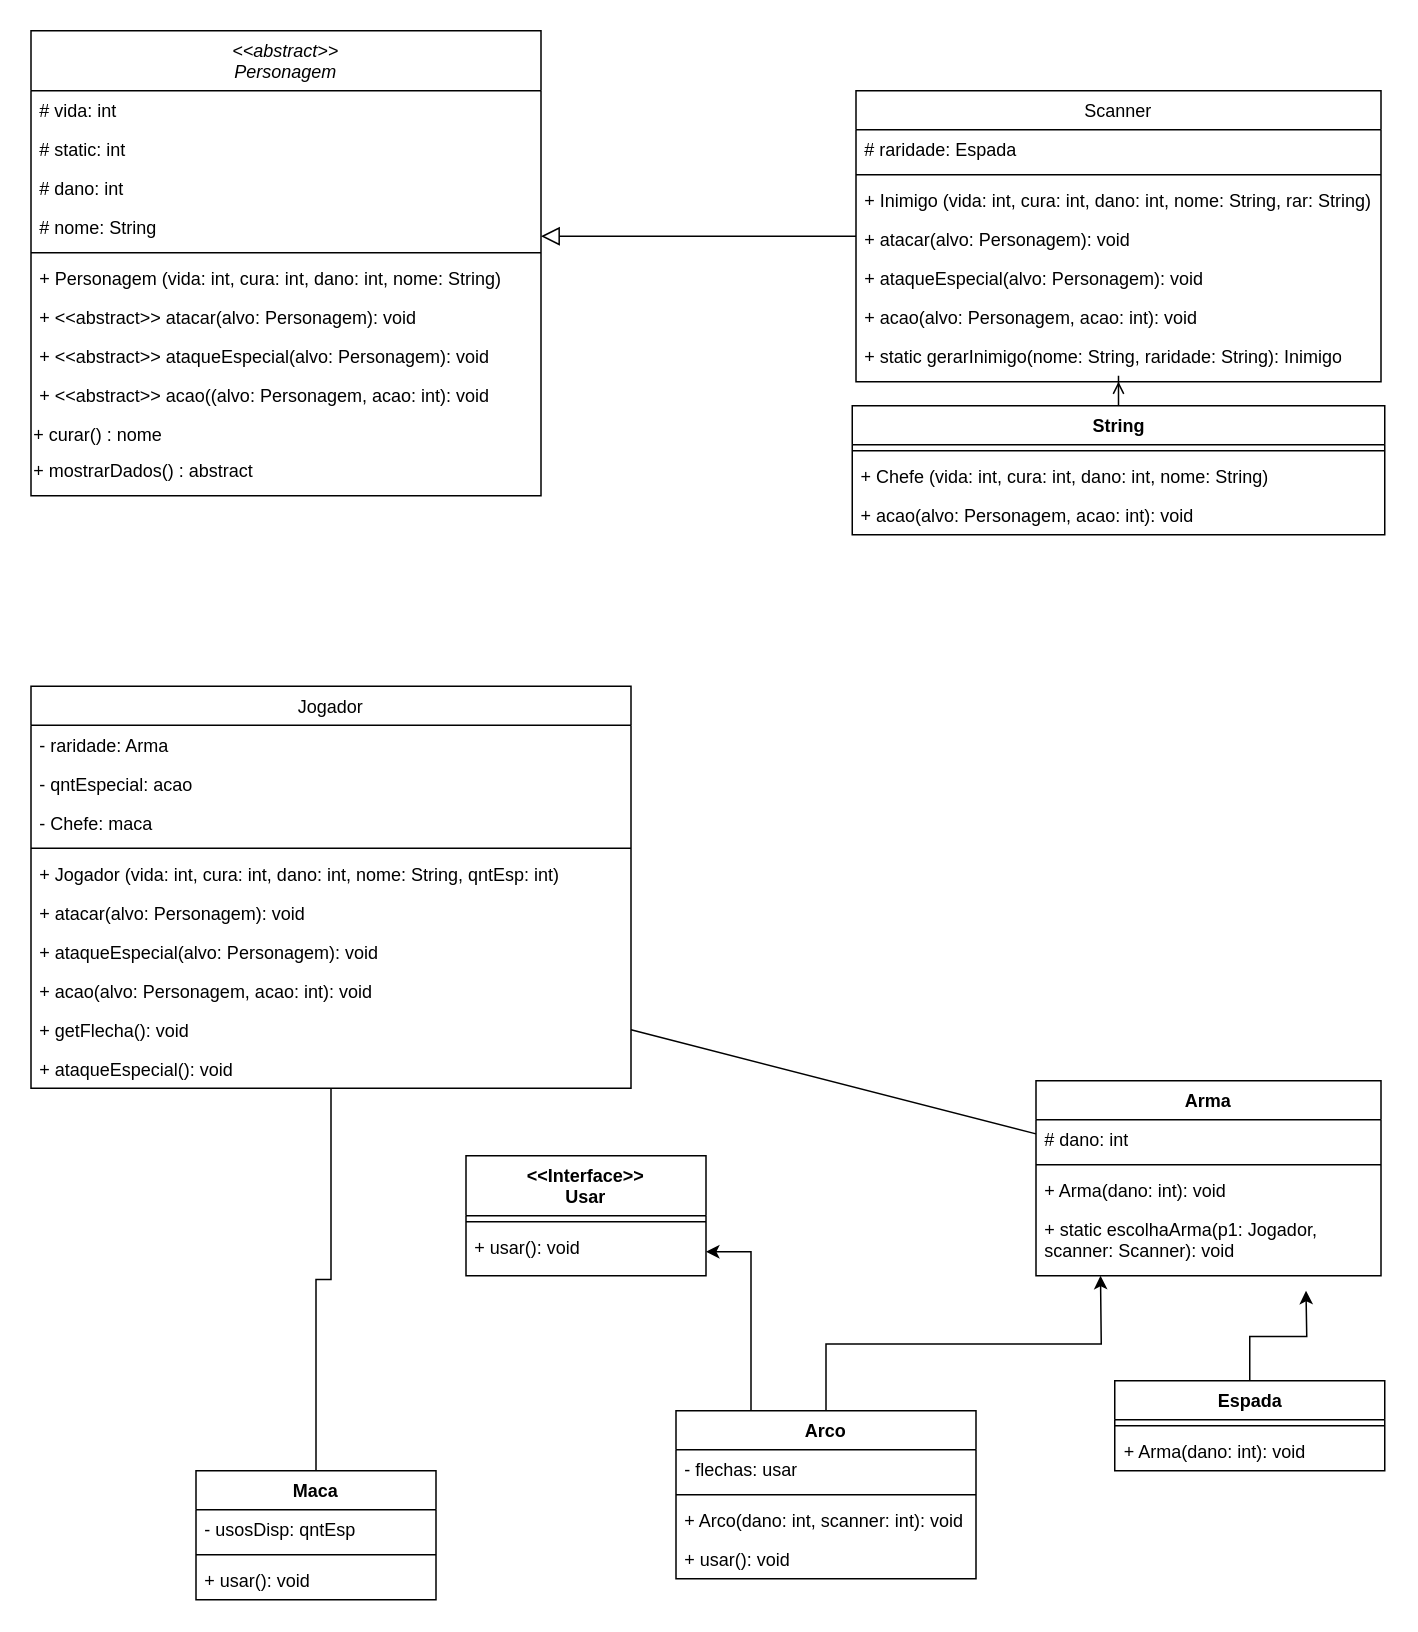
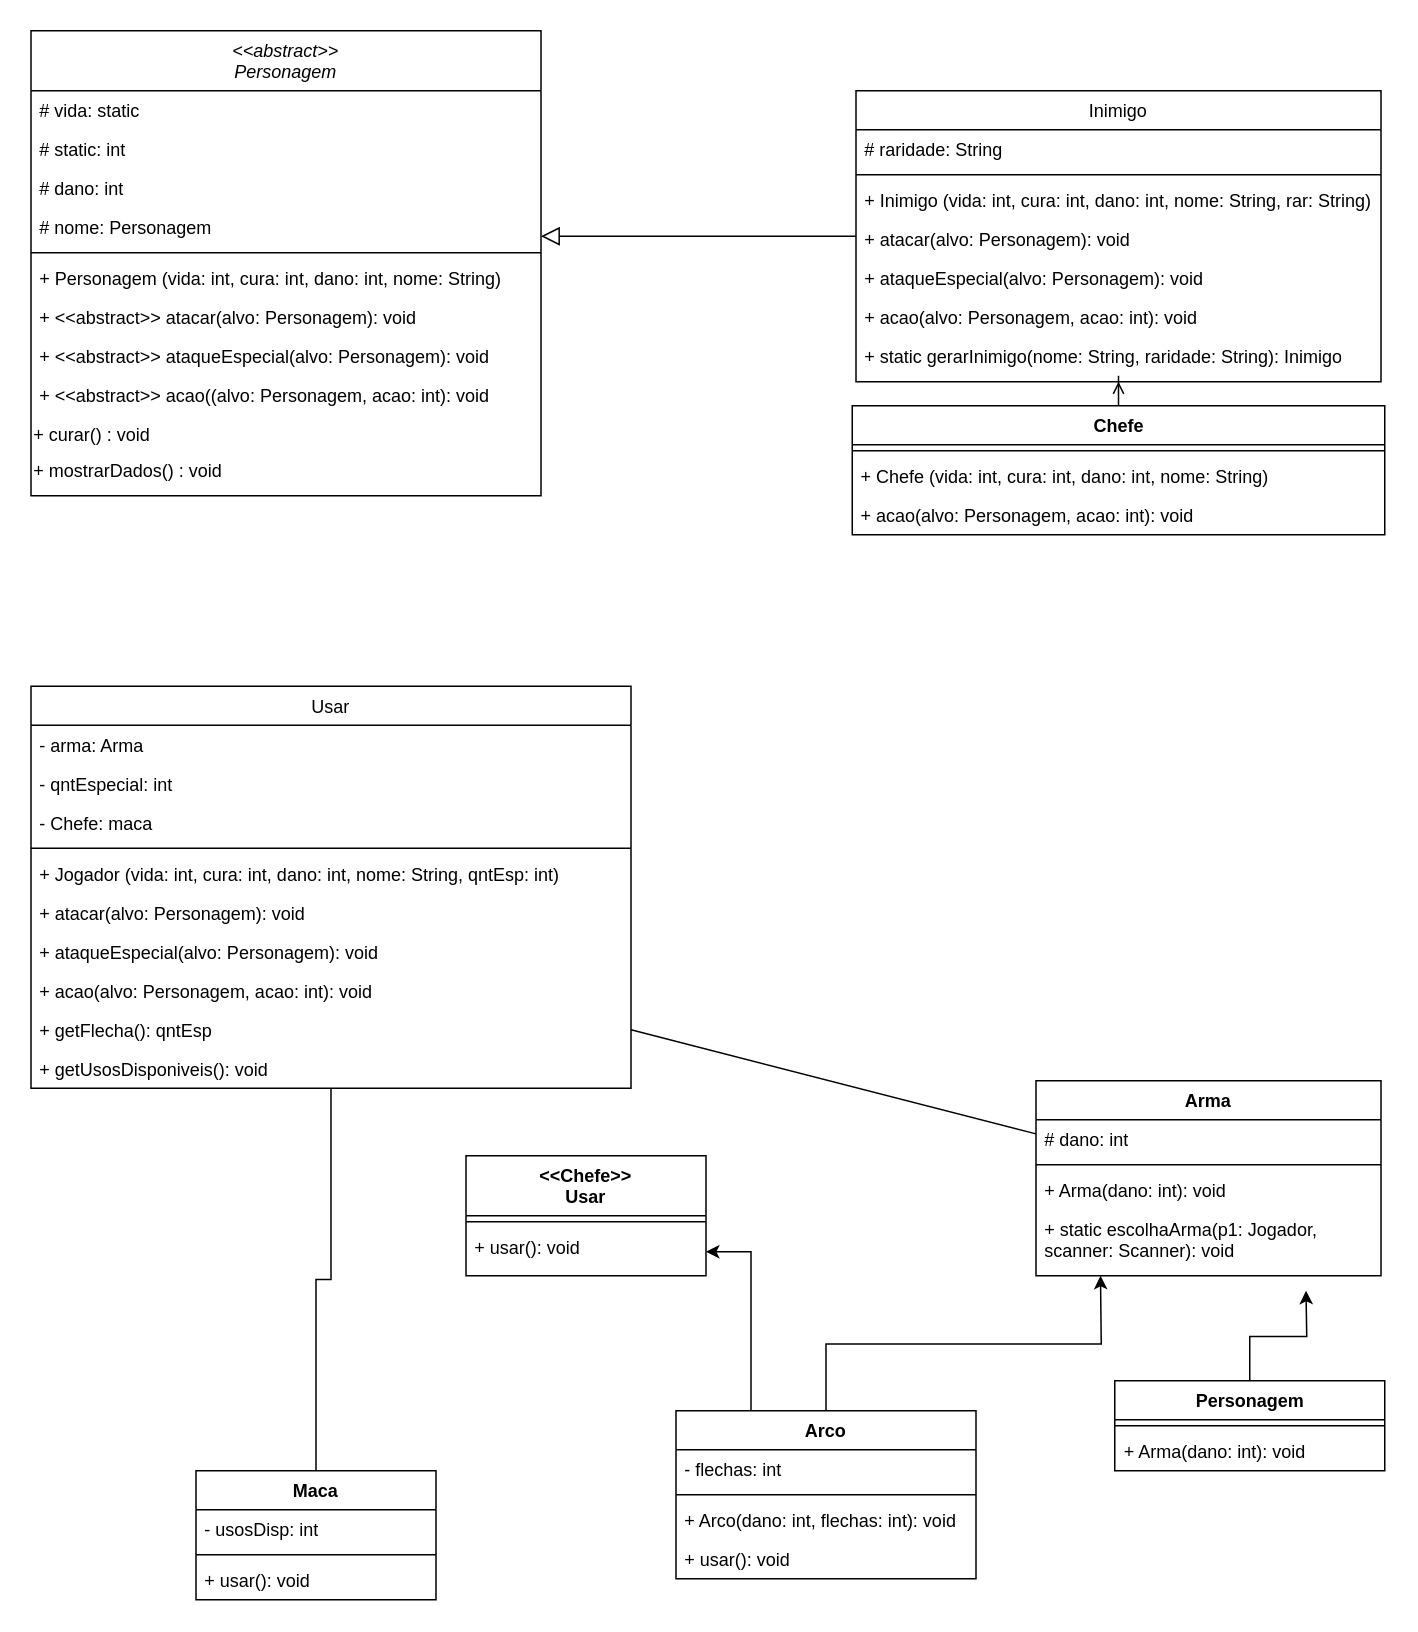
node "# vida: int": label "# vida: int" -> "# vida: static"
node "Scanner": label "Scanner" -> "Inimigo"
node "# raridade: Espada": label "# raridade: Espada" -> "# raridade: String"
node "# nome: String": label "# nome: String" -> "# nome: Personagem"
node "String": label "String" -> "Chefe"
node "+ curar() : nome": label "+ curar() : nome" -> "+ curar() : void"
node "+ mostrarDados() : abstract": label "+ mostrarDados() : abstract" -> "+ mostrarDados() : void"
node "Jogador": label "Jogador" -> "Usar"
node "- raridade: Arma": label "- raridade: Arma" -> "- arma: Arma"
node "- qntEspecial: acao": label "- qntEspecial: acao" -> "- qntEspecial: int"
node "+ getFlecha(): void": label "+ getFlecha(): void" -> "+ getFlecha(): qntEsp"
node "+ ataqueEspecial(): void": label "+ ataqueEspecial(): void" -> "+ getUsosDisponiveis(): void"
node "<<Interface>> Usar": label "<<Interface>> Usar" -> "<<Chefe>> Usar"
node "Espada": label "Espada" -> "Personagem"
node "- flechas: usar": label "- flechas: usar" -> "- flechas: int"
node "- usosDisp: qntEsp": label "- usosDisp: qntEsp" -> "- usosDisp: int"
node "+ Arco(dano: int, scanner: int): void": label "+ Arco(dano: int, scanner: int): void" -> "+ Arco(dano: int, flechas: int): void"
